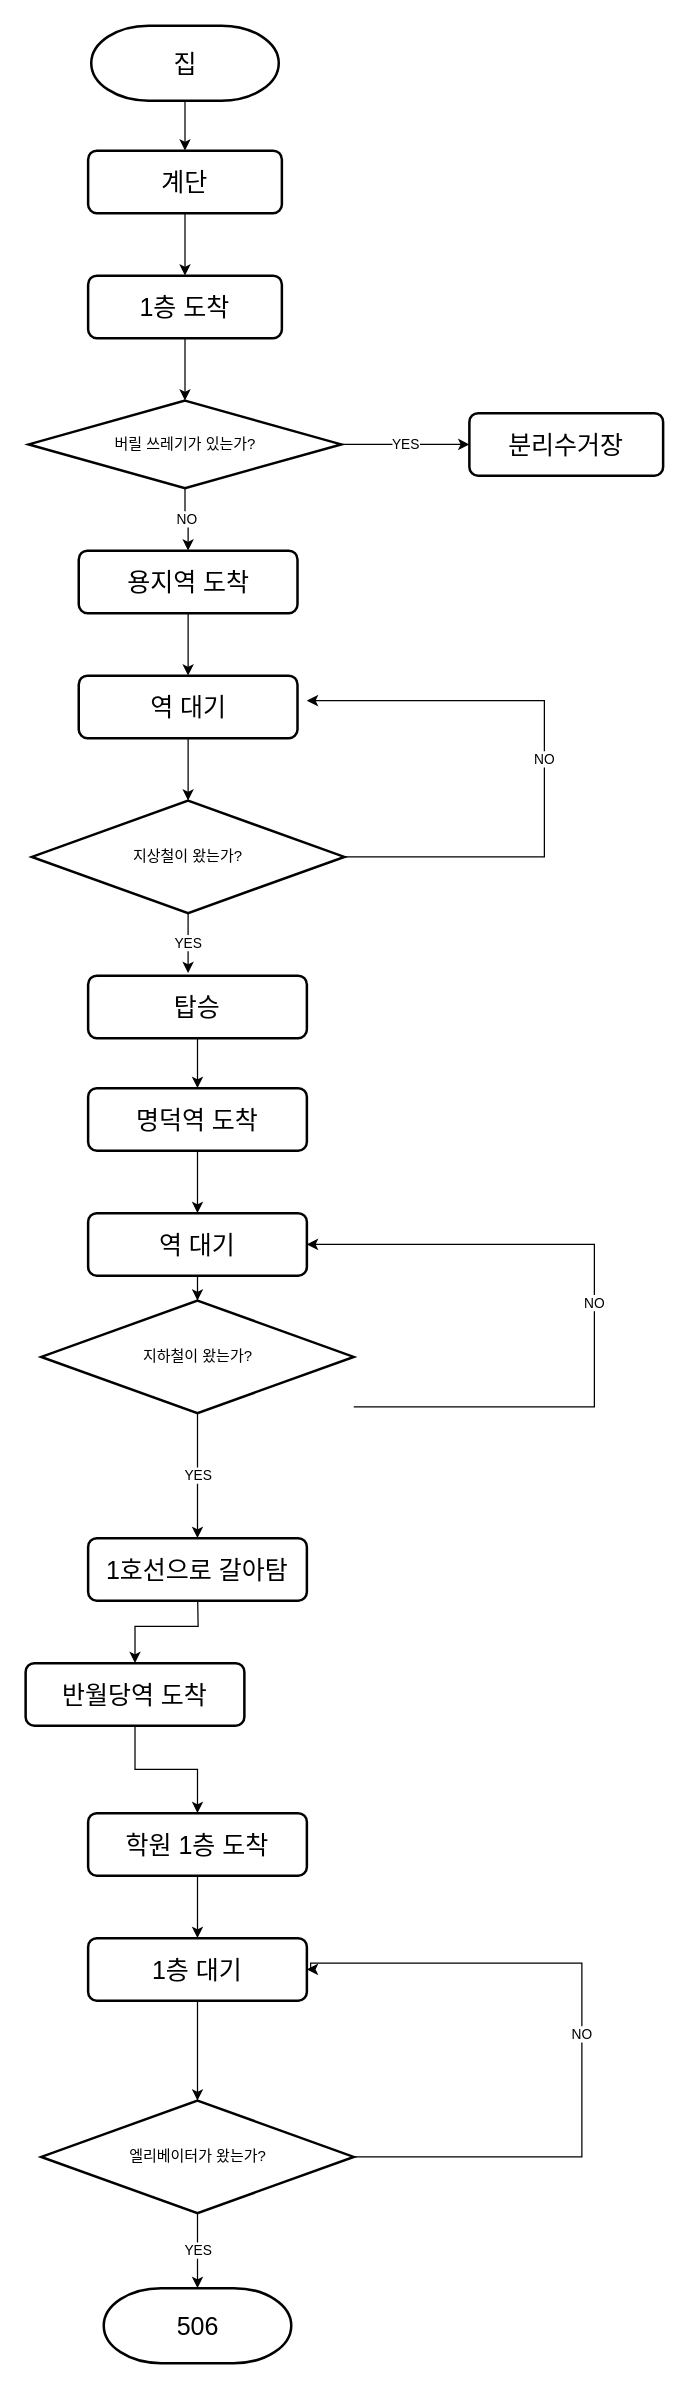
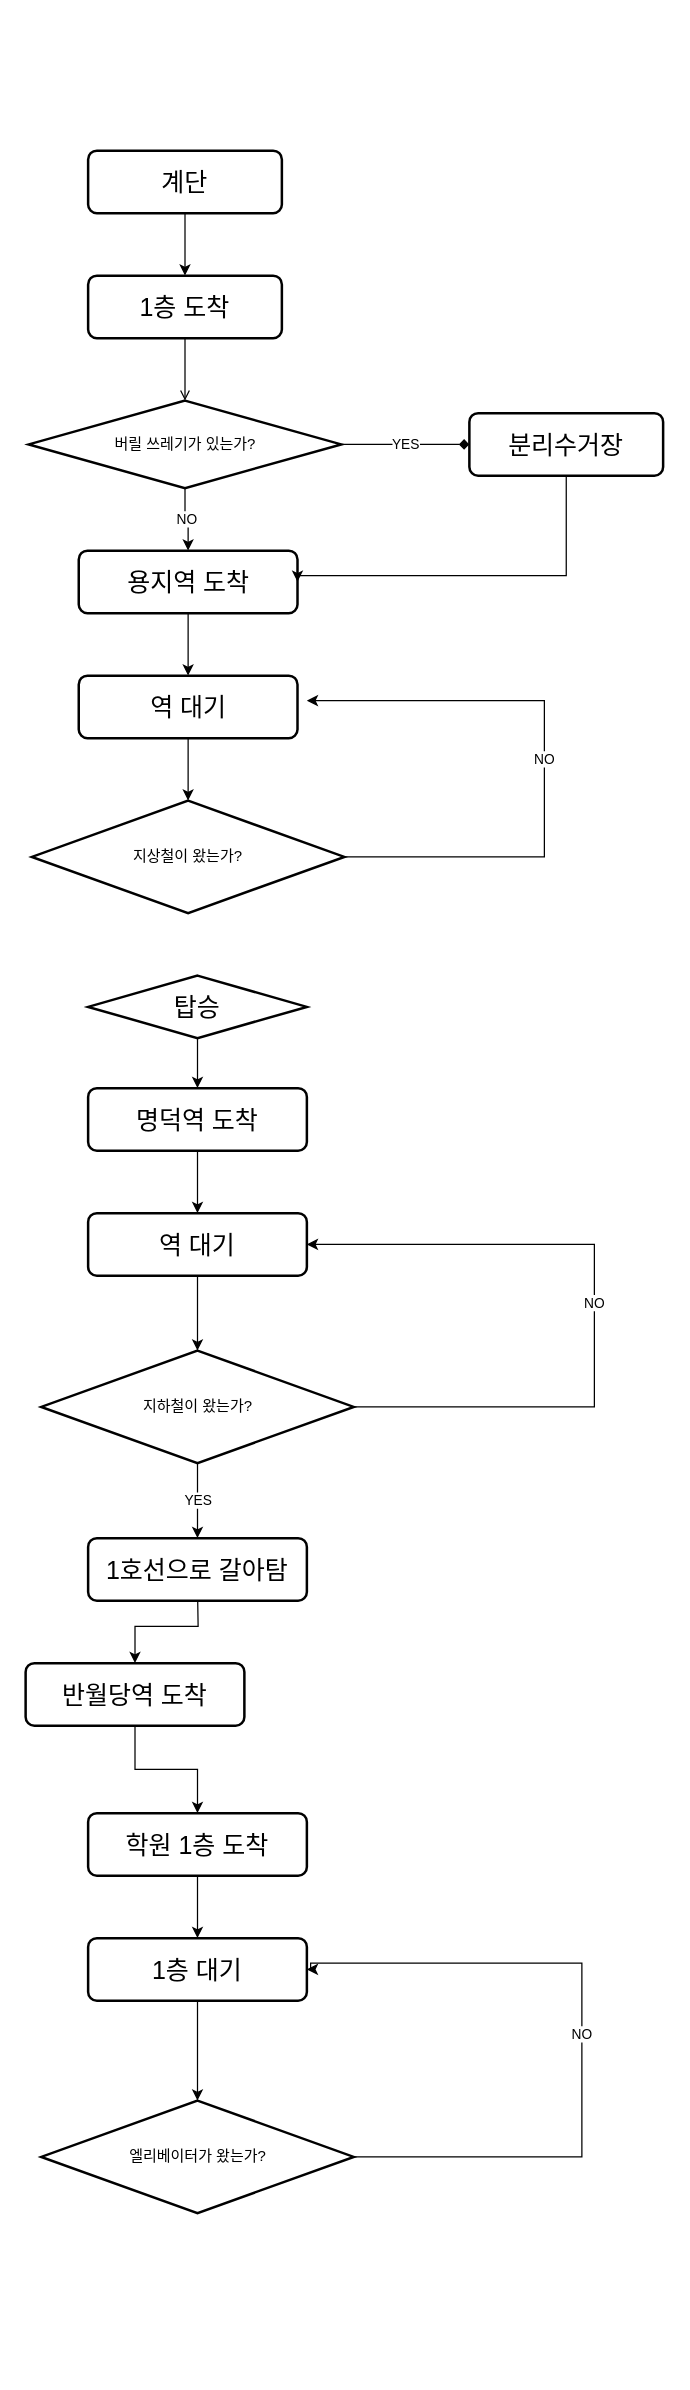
node "집": removed
edge "집" -> "계단": removed
edge "1층 도착" -> "버릴 쓰레기가 있는가?": arrowhead classic -> open
edge "버릴 쓰레기가 있는가?" -> "분리수거장": arrowhead classic -> diamond
edge "분리수거장" -> "용지역 도착": added
edge "지상철이 왔는가?" -> "탑승": removed, label "YES"
node "탑승": shape rounded rectangle -> diamond
node "지하철이 왔는가?": moved (198, 1357) -> (198, 1407)
edge "엘리베이터가 왔는가?" -> "506": removed, label "YES"
node "506": removed
